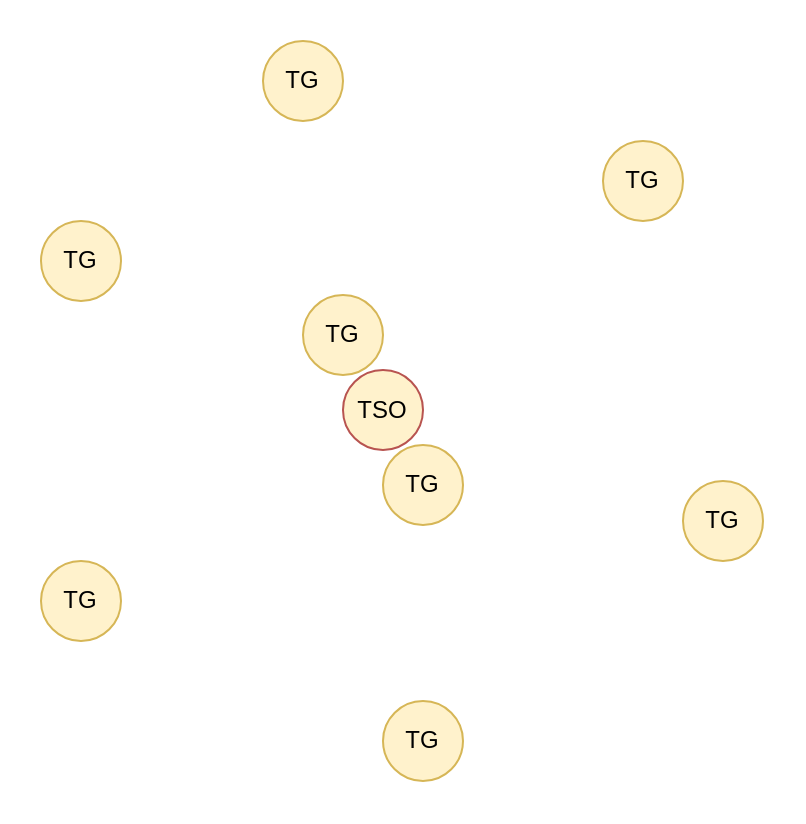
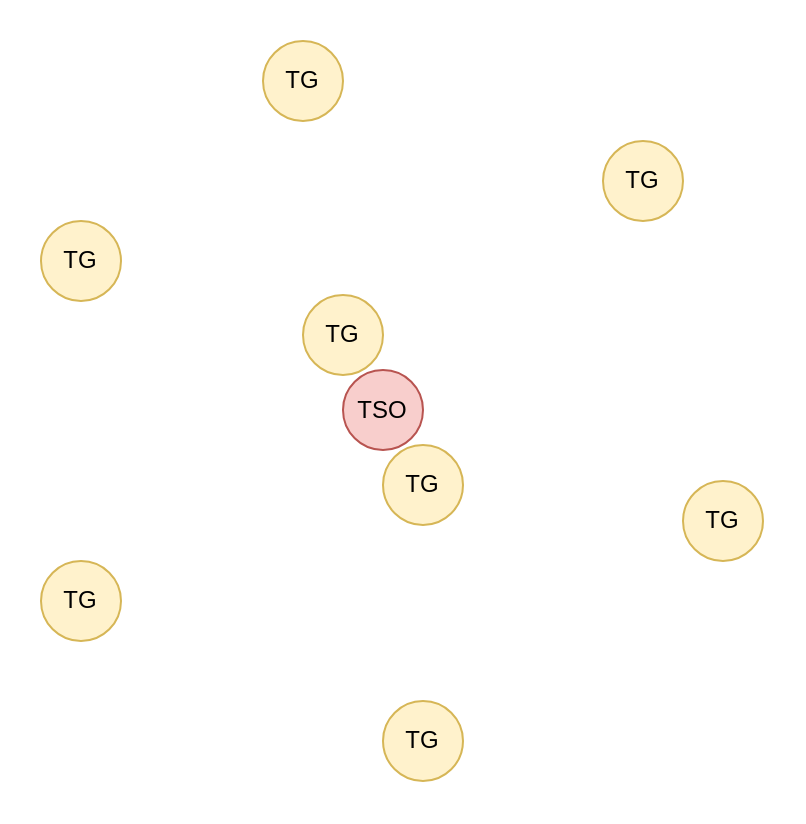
node "TSO": fillcolor #fff2cc -> #f8cecc
